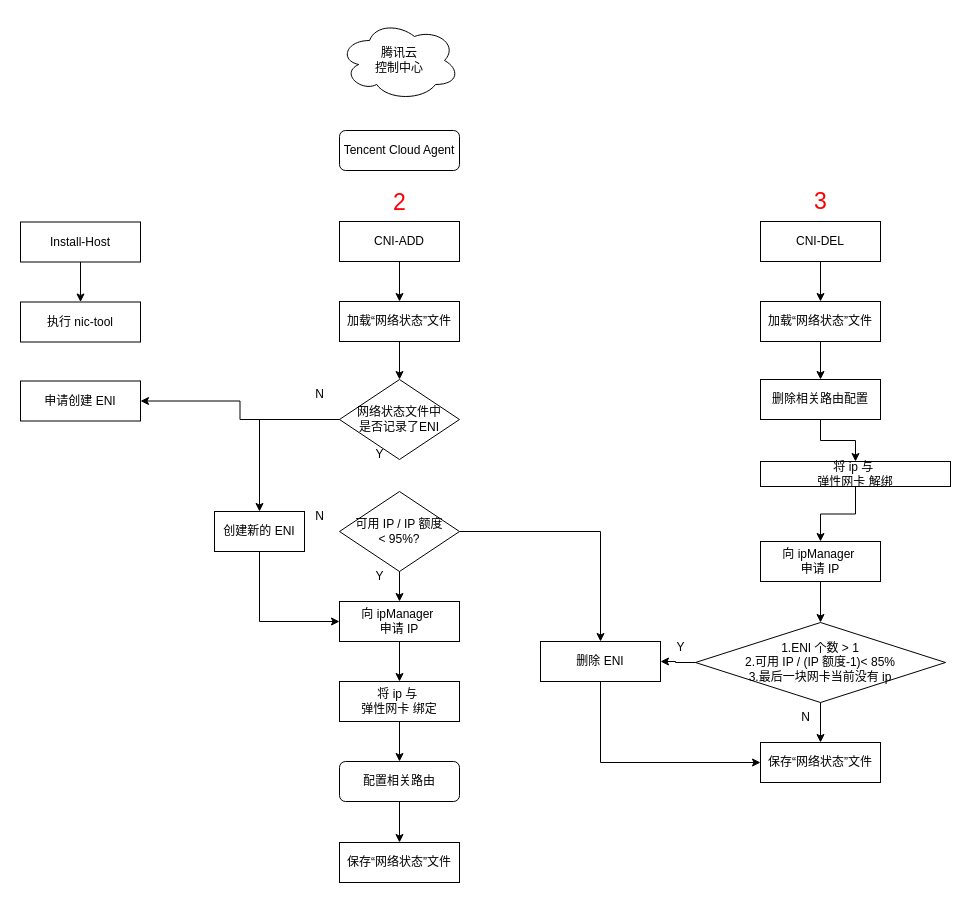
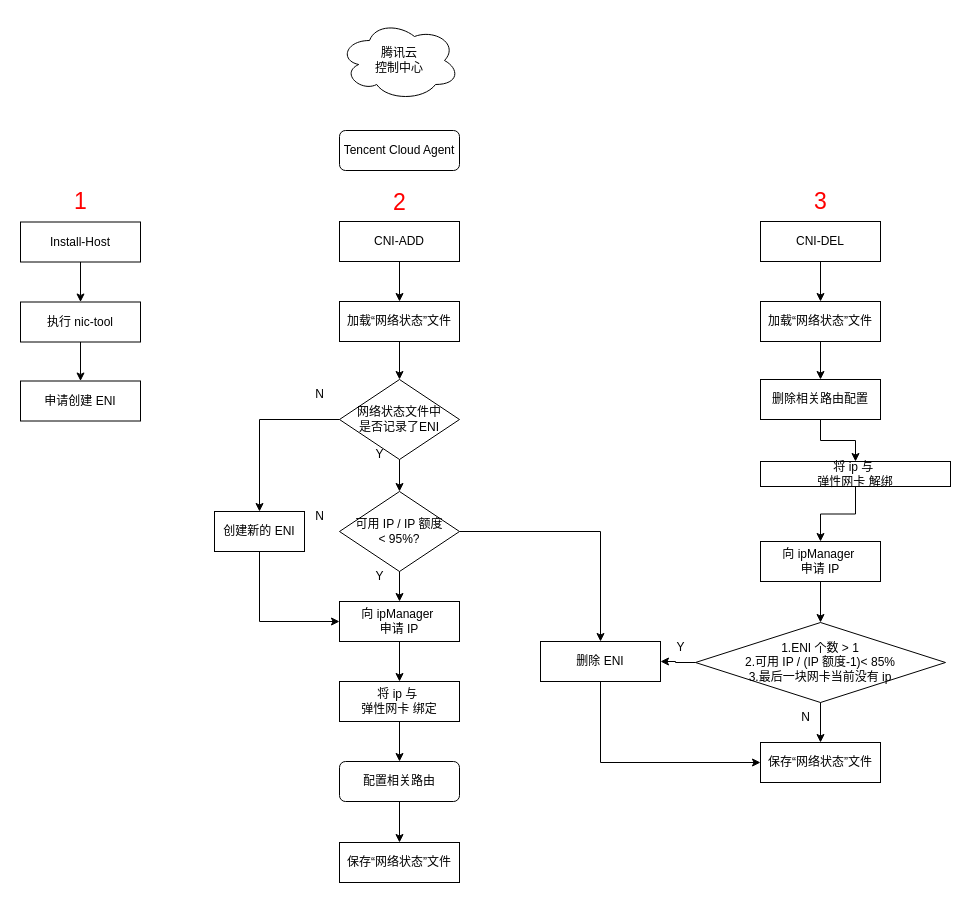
node "1": added
edge "执行 nic-tool" -> "申请创建 ENI": added
edge "网络状态文件中 是否记录了ENI" -> "申请创建 ENI": now "网络状态文件中 是否记录了ENI" -> "可用 IP / IP 额度 < 95%?"
